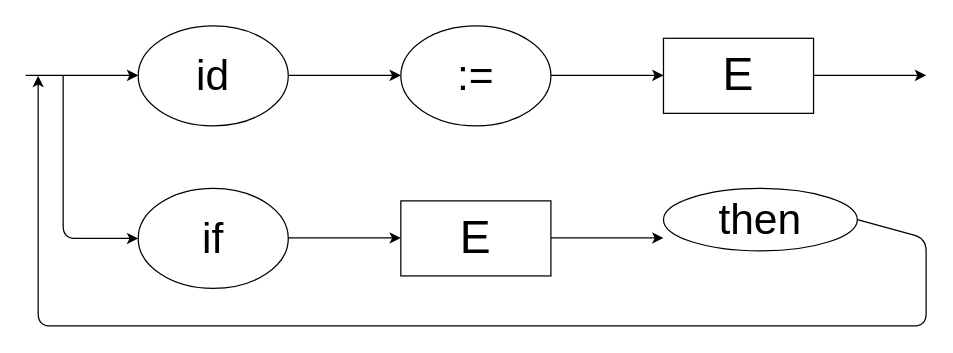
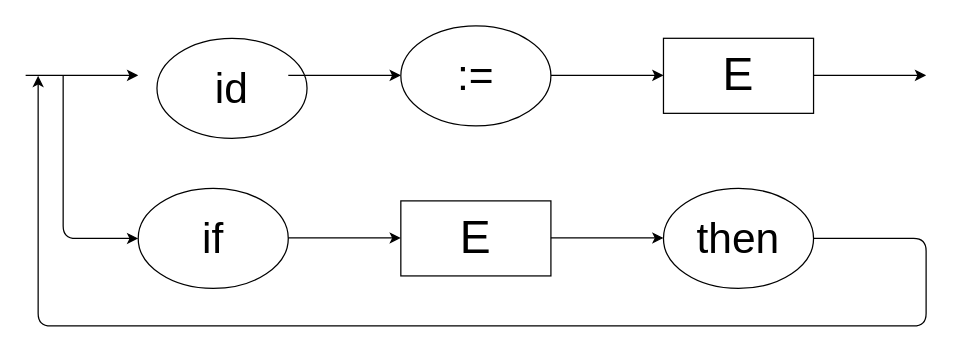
node "id": moved (213, 76) -> (232, 88)
node "then": size 194x63 -> 150x100
